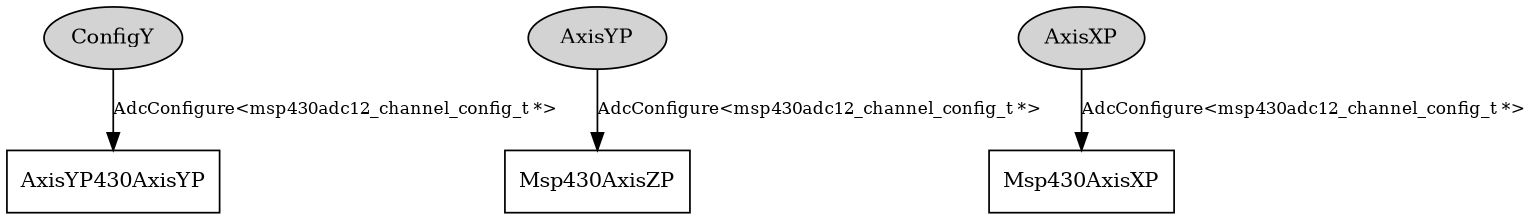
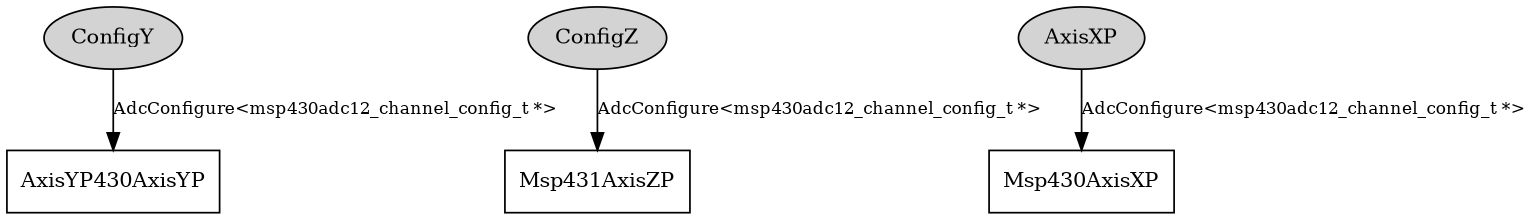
node "AxisYP": label "AxisYP" -> "ConfigZ"
node "Msp430AxisZP": label "Msp430AxisZP" -> "Msp431AxisZP"
